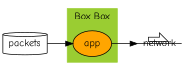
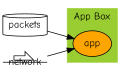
cluster "Box Box": label "Box Box" -> "App Box"
edge "app" -> "network": reversed
